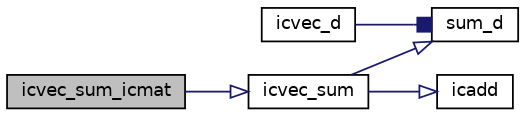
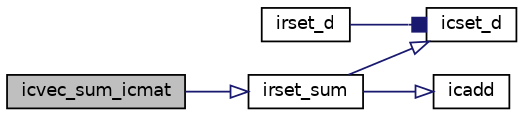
node "icvec_d": label "icvec_d" -> "irset_d"
node "sum_d": label "sum_d" -> "icset_d"
node "icvec_sum": label "icvec_sum" -> "irset_sum"
